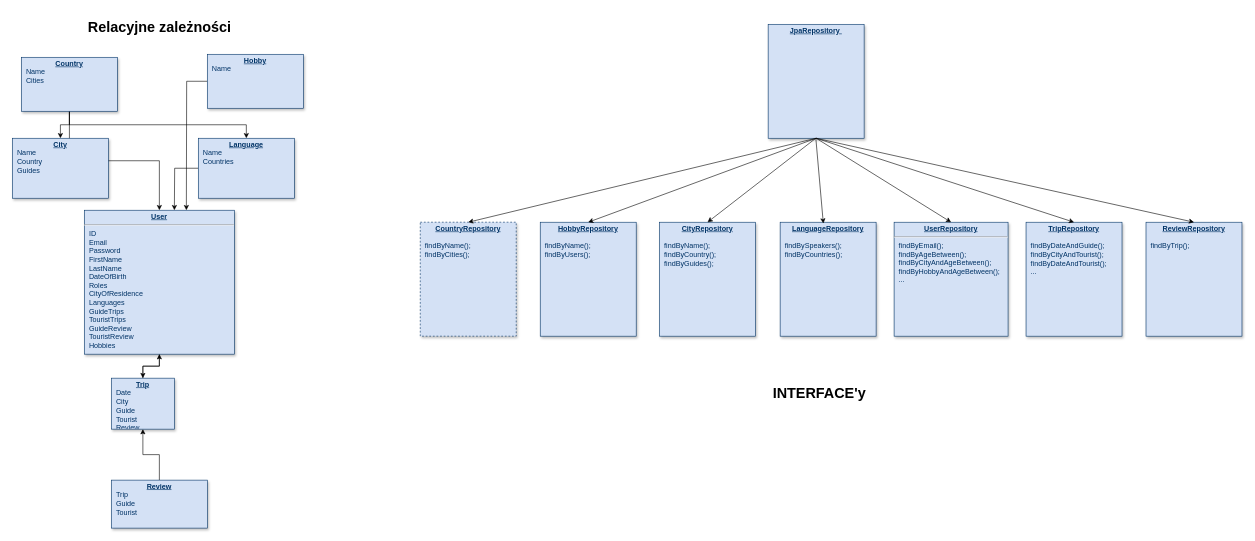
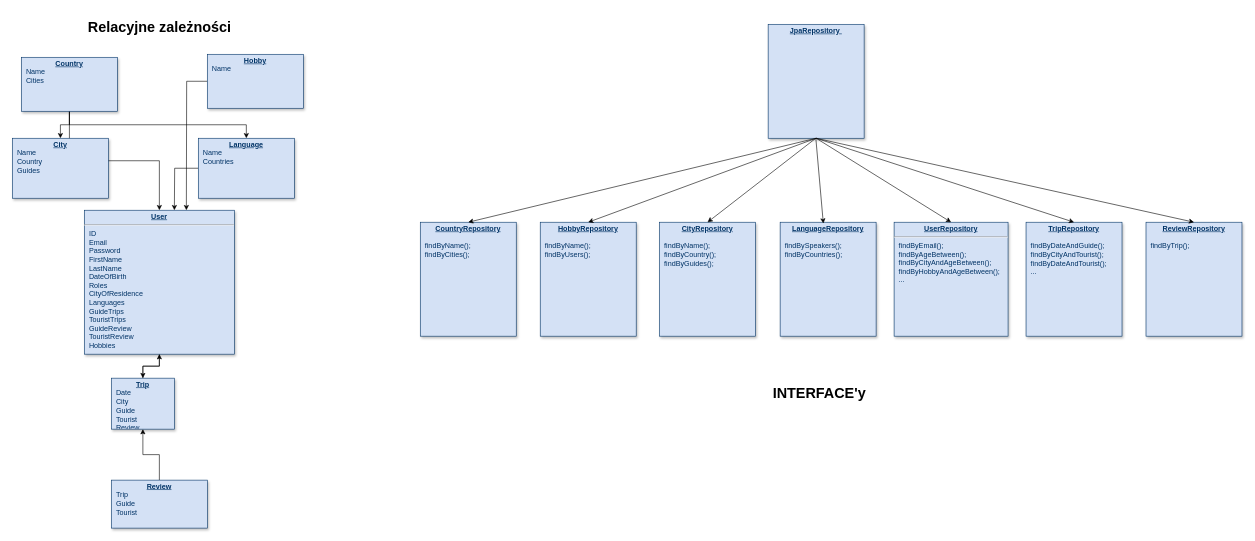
node "CountryRepository findByName(); findByCities();": style dashed -> solid
